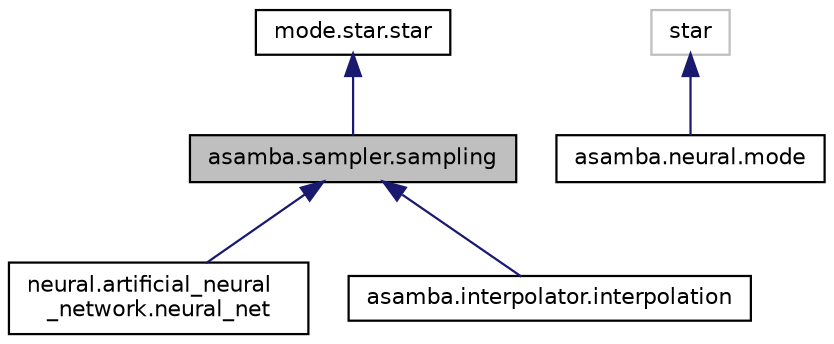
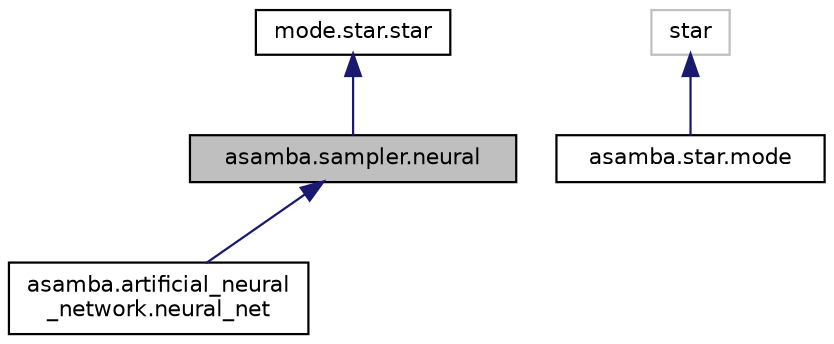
node "asamba.sampler.sampling": label "asamba.sampler.sampling" -> "asamba.sampler.neural"
node "asamba.neural.mode": label "asamba.neural.mode" -> "asamba.star.mode"
node "neural.artificial_neural _network.neural_net": label "neural.artificial_neural _network.neural_net" -> "asamba.artificial_neural _network.neural_net"
node "asamba.interpolator.interpolation": removed
